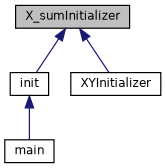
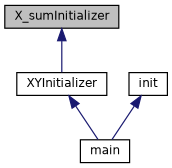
edge "init" -> "X_sumInitializer": removed
edge "main" -> "XYInitializer": added
